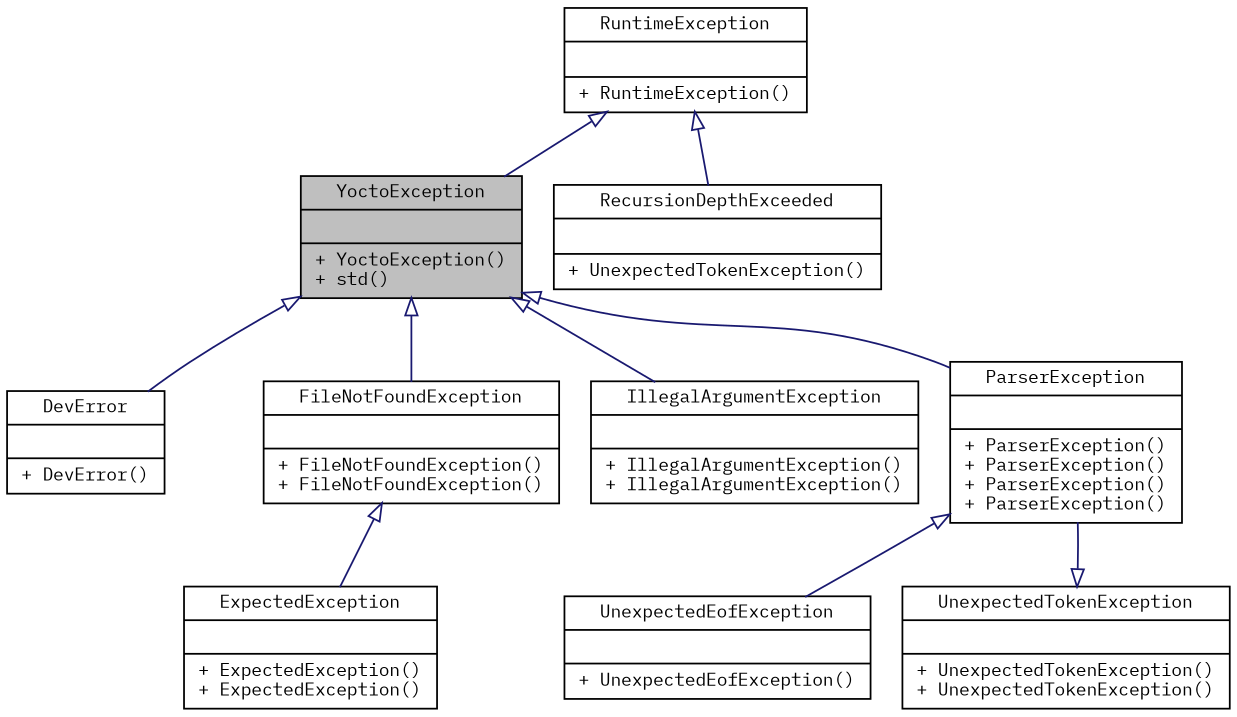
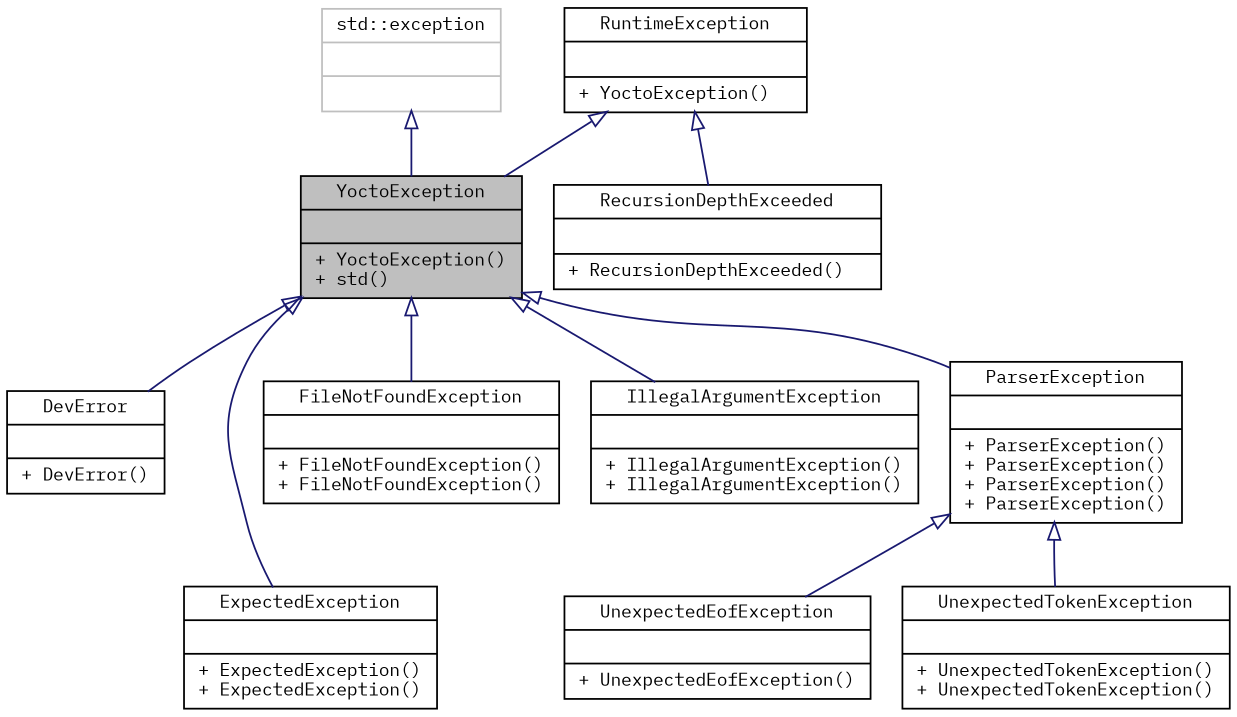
node "std::exception": added
node "RuntimeException": text "+ RuntimeException()" -> "+ YoctoException()"
node "RecursionDepthExceeded": text "+ UnexpectedTokenException()" -> "+ RecursionDepthExceeded()"
edge "ParserException" -> "UnexpectedTokenException": reversed
edge "ExpectedException" -> "FileNotFoundException": now "ExpectedException" -> "YoctoException"
